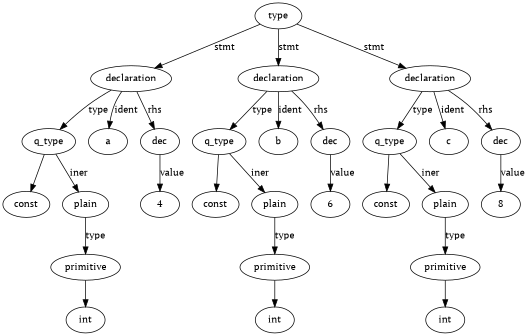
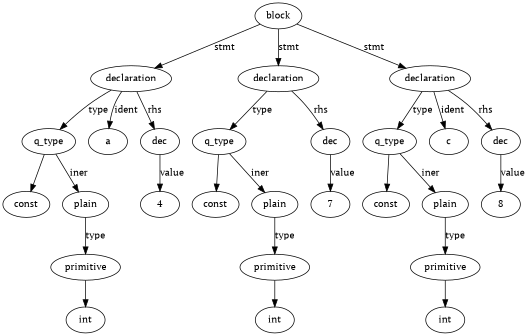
node "type": label "type" -> "block"
node "b": removed
node "6": label "6" -> "7"
